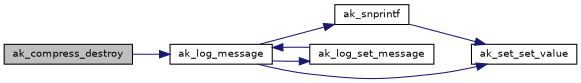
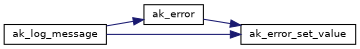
node "ak_snprintf": label "ak_snprintf" -> "ak_error"
node "ak_compress_destroy": removed
node "ak_log_set_message": removed
node "ak_set_set_value": label "ak_set_set_value" -> "ak_error_set_value"
